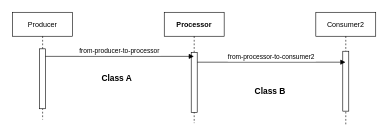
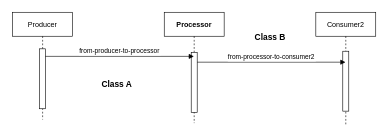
node "Class A": moved (117, 79) -> (117, 85)
node "Class B": moved (270, 92) -> (270, 38)
